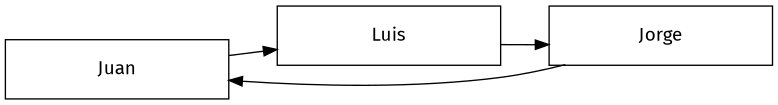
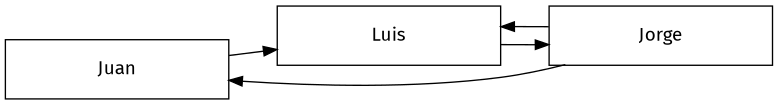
edge "Jorge" -> "Luis": added
